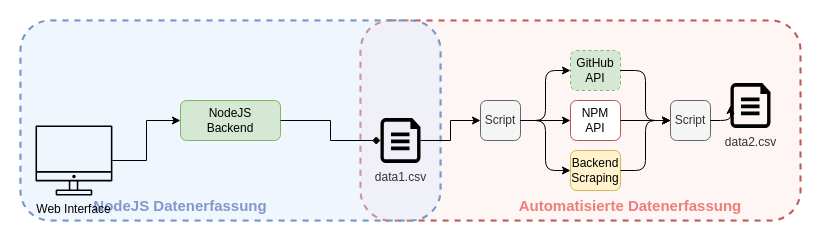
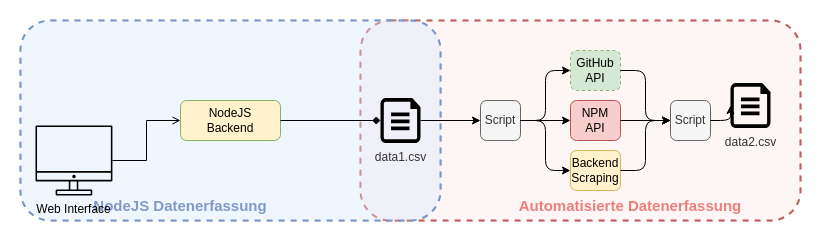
edge "Web Interface" -> "NodeJS Backend": arrowhead classic -> open
node "NodeJS Backend": fillcolor #d5e8d4 -> #fff2cc
node "NPM API": fillcolor #ffffff -> #f8cecc
node "data1.csv": moved (401, 141) -> (401, 121)
